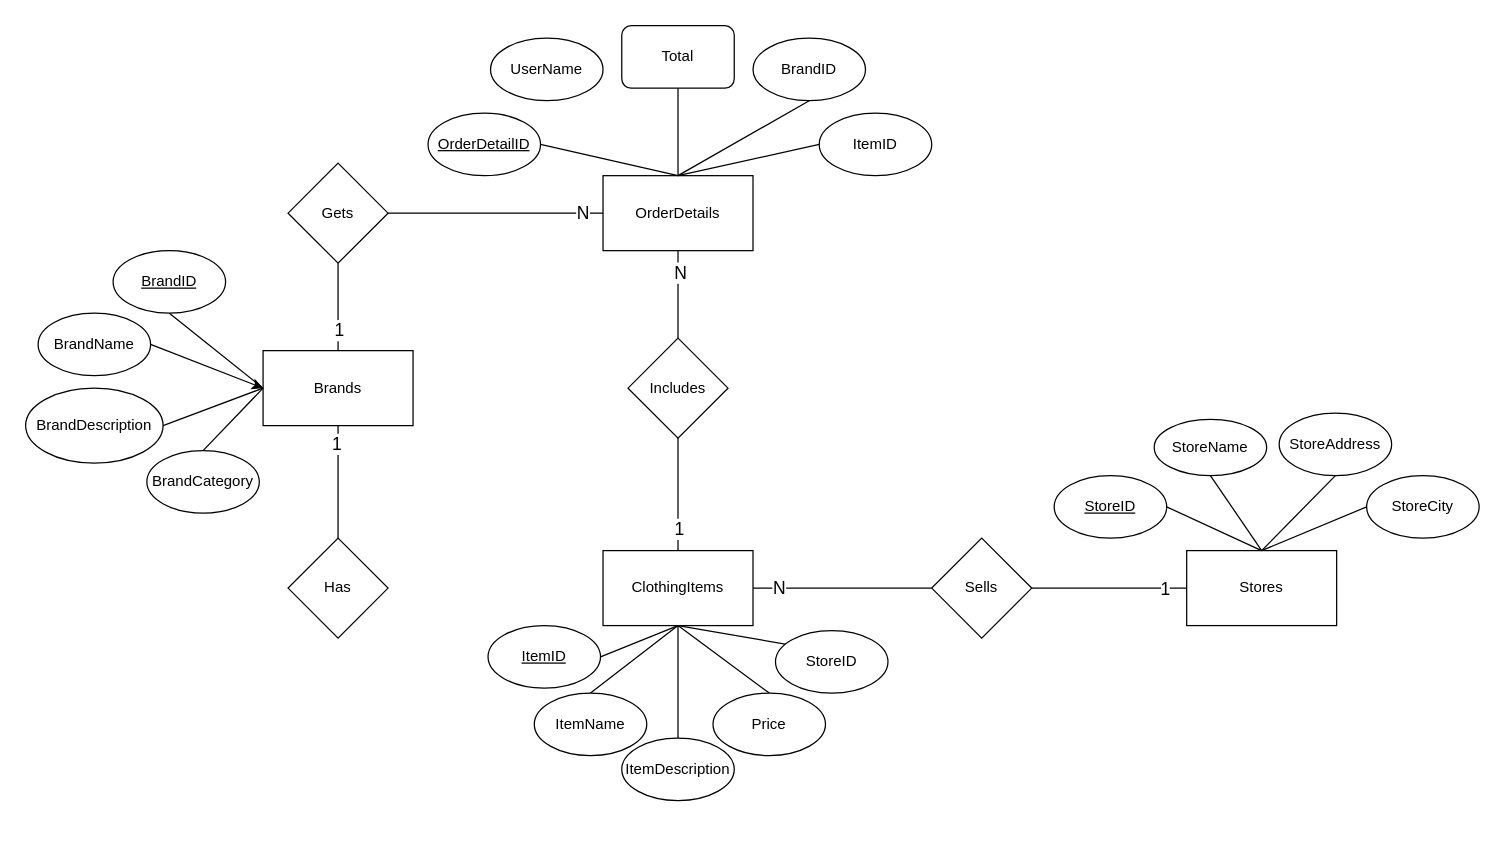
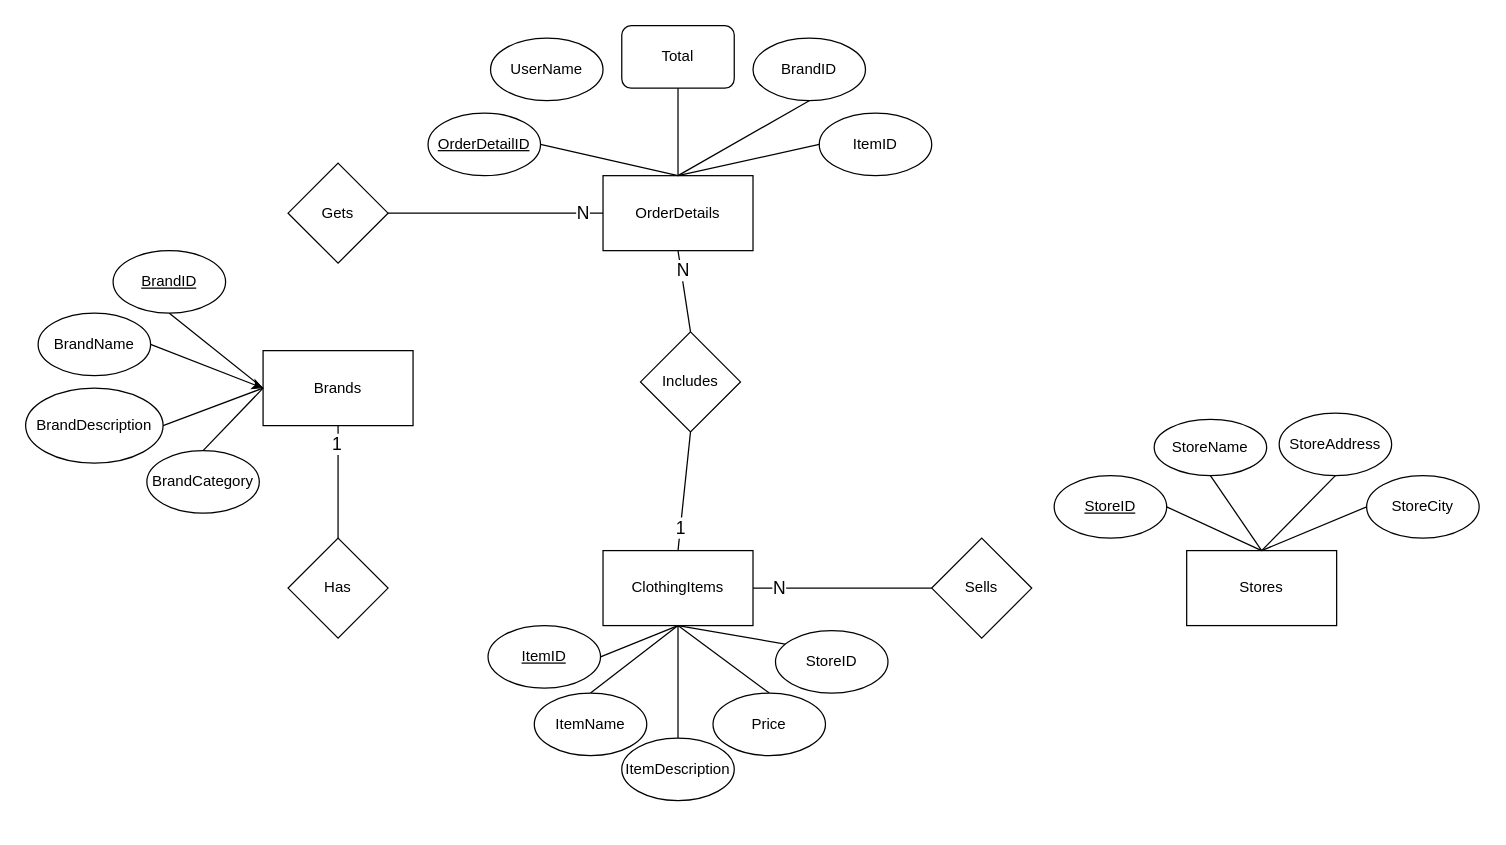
edge "Gets" -- "Brands": removed, label "1"
node "Includes": moved (678, 388) -> (691, 382)
edge "Sells" -- "Stores": removed, label "1"
